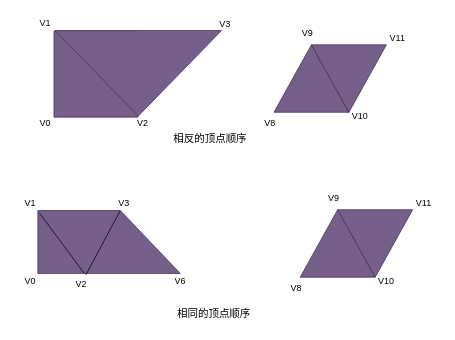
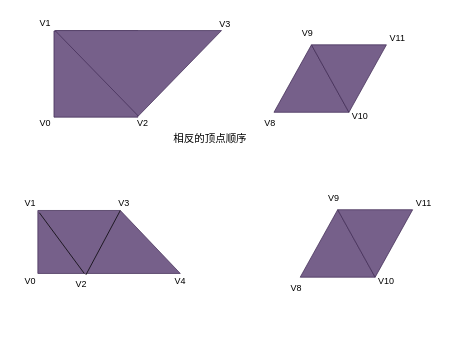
node "V6": label "V6" -> "V4"
node "相同的顶点顺序": removed
